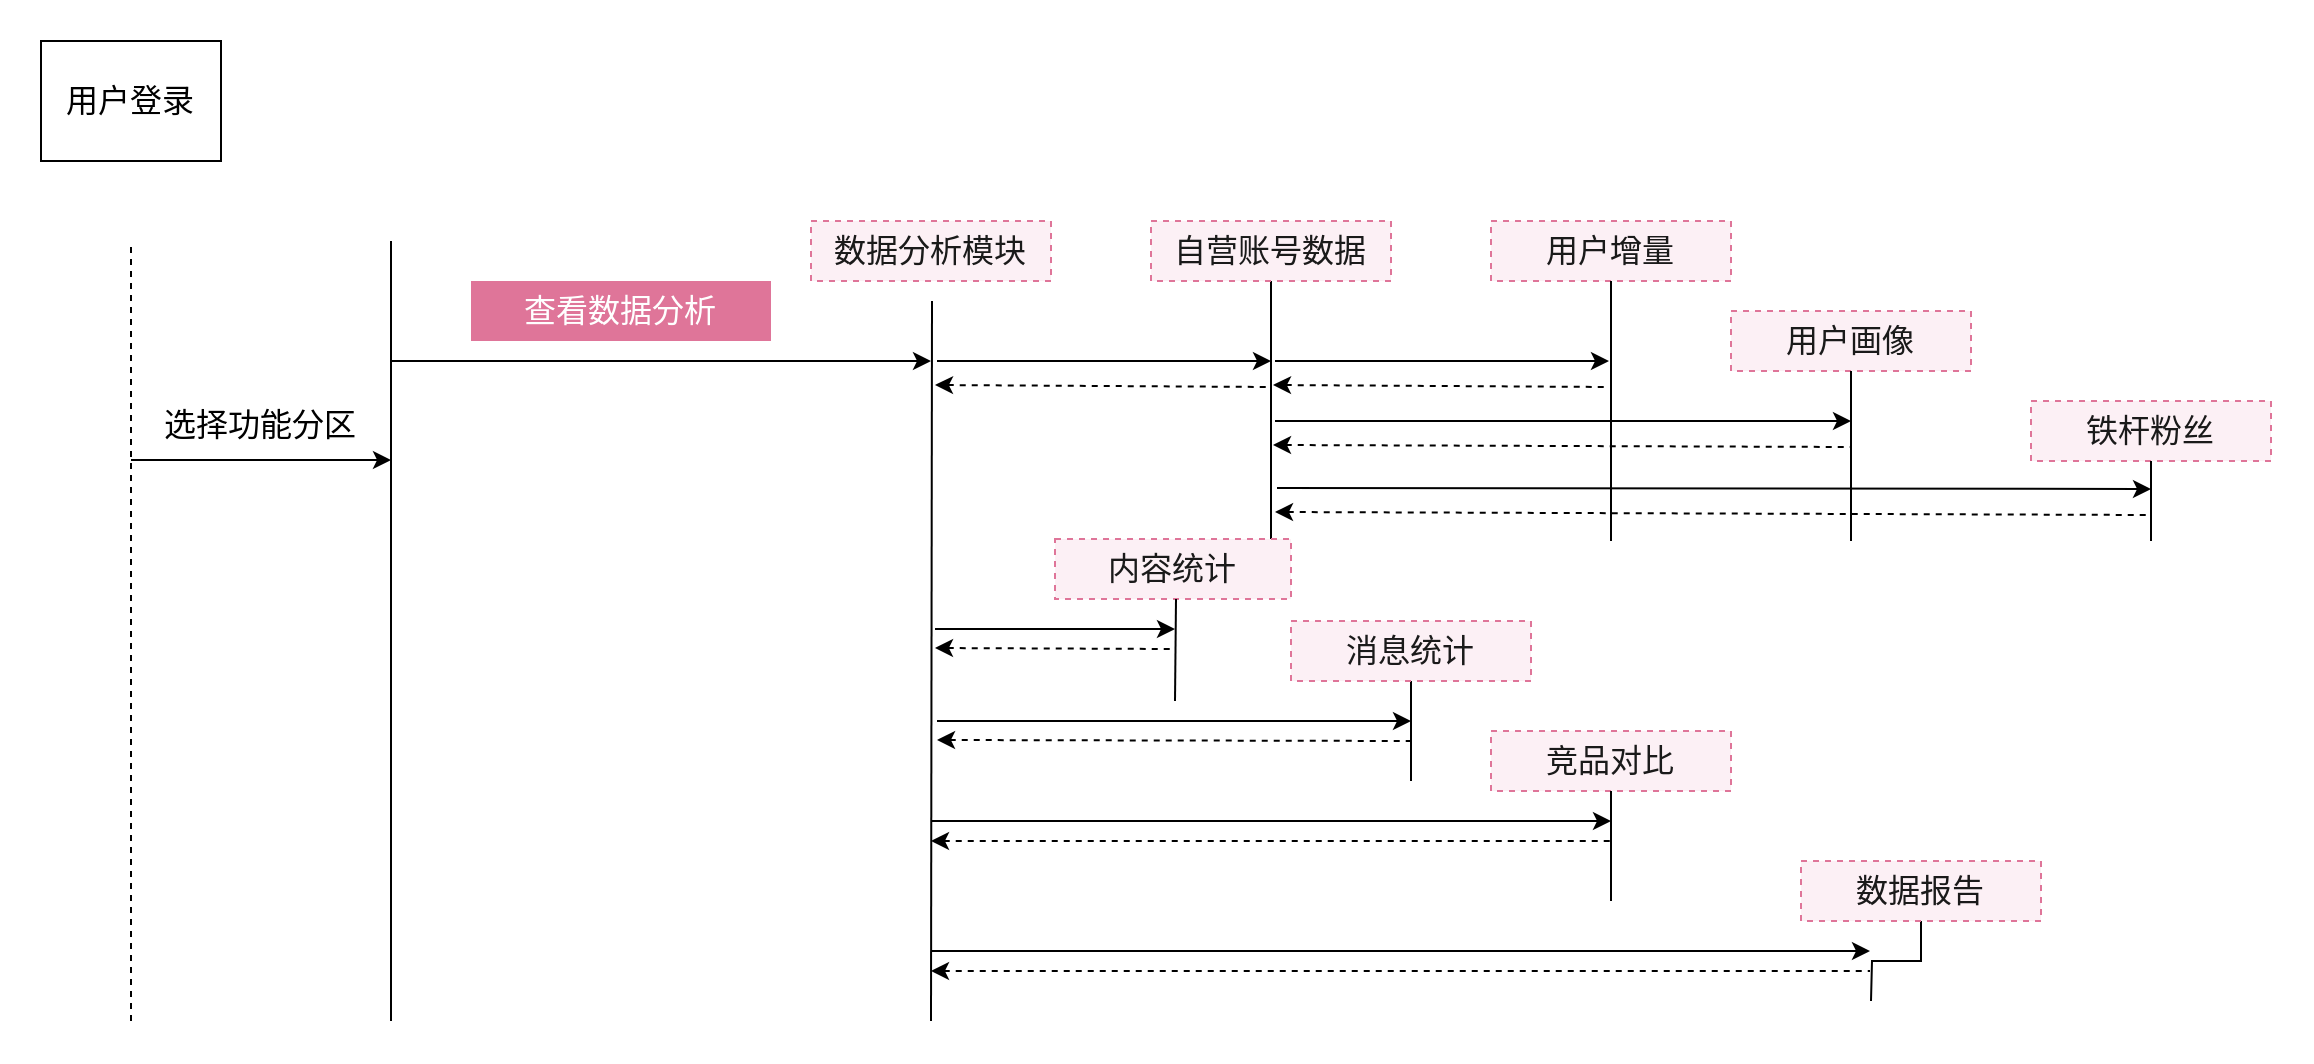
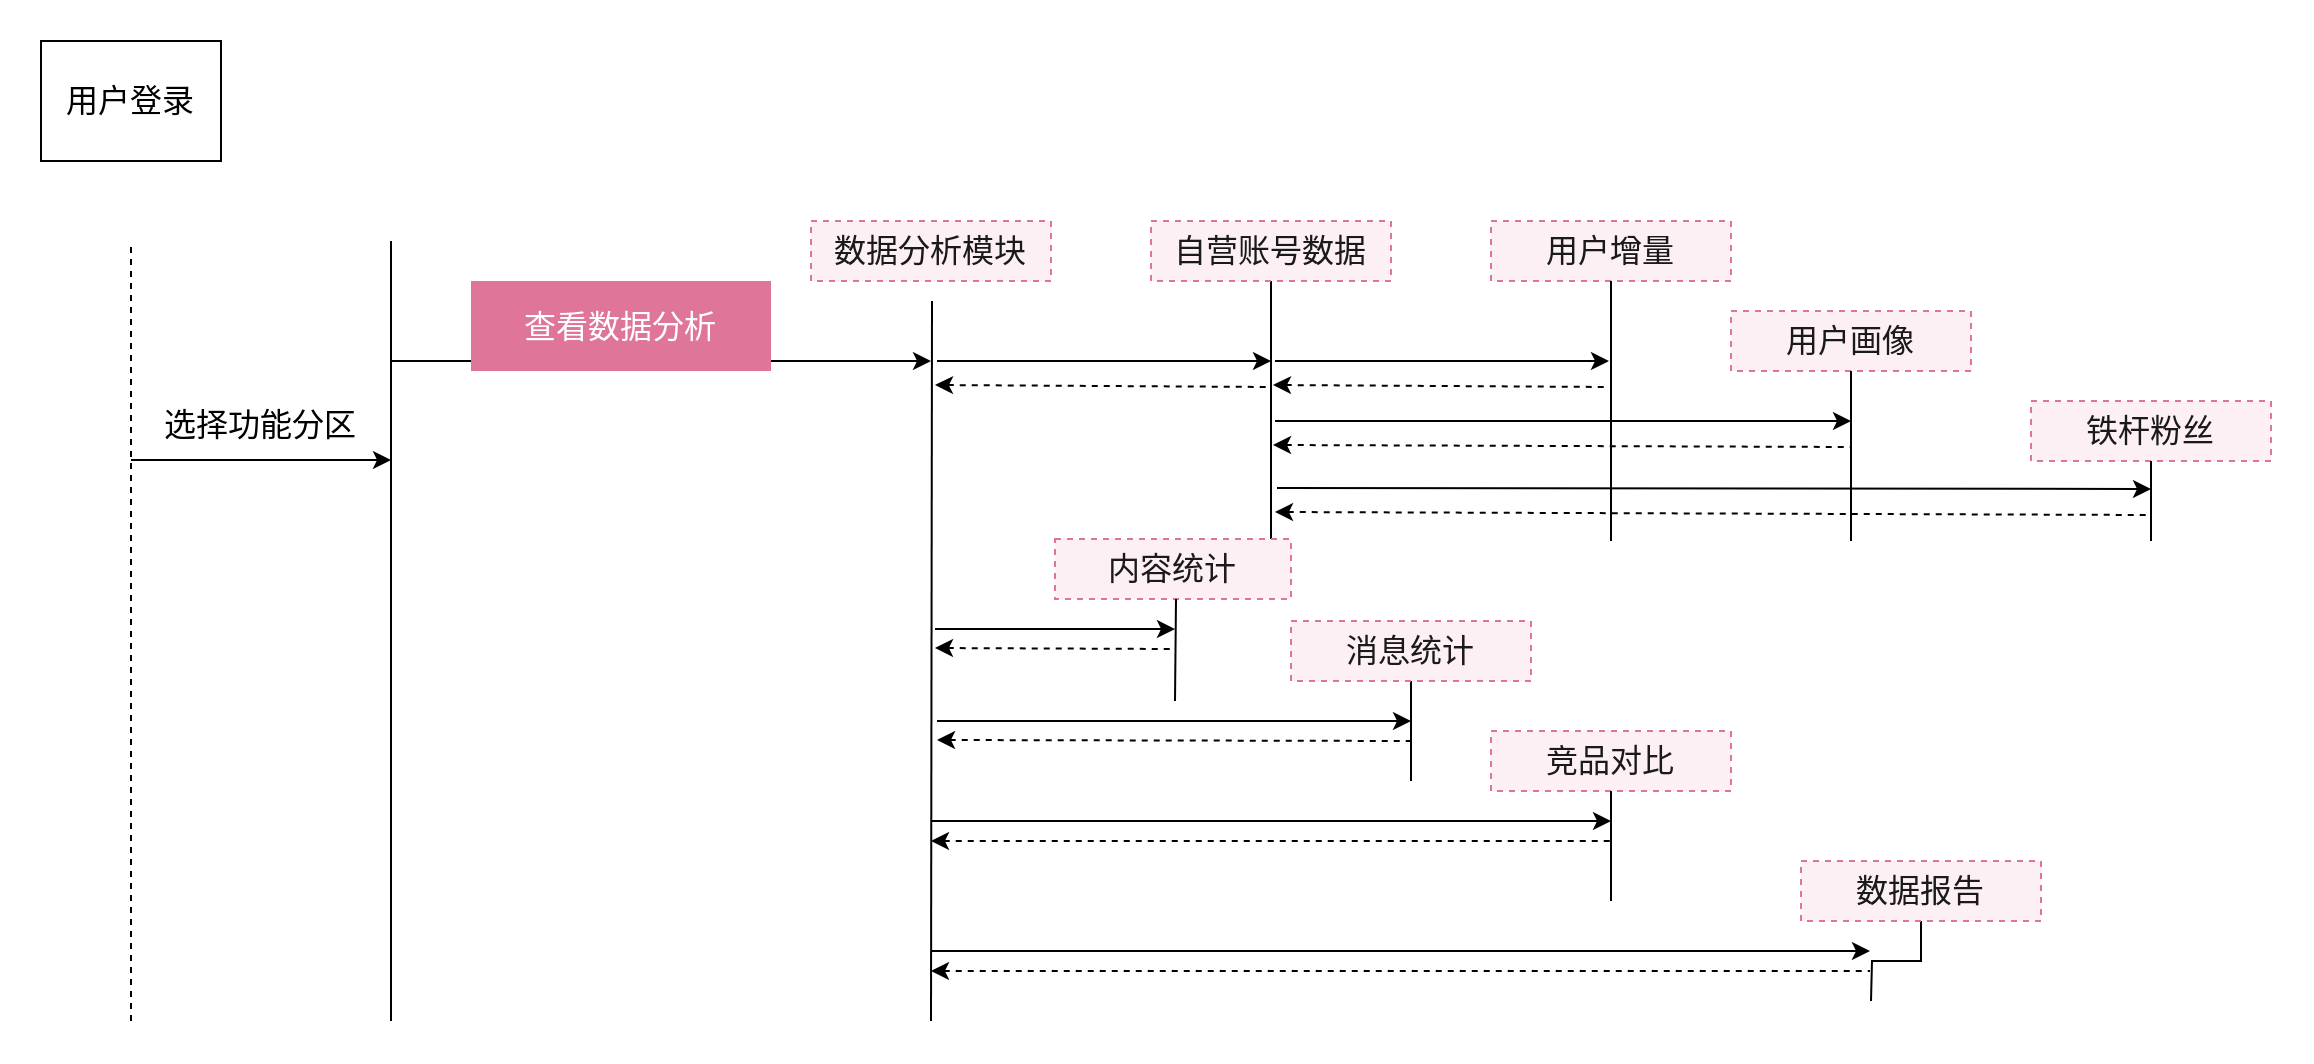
node "查看数据分析": size 300x60 -> 300x90
